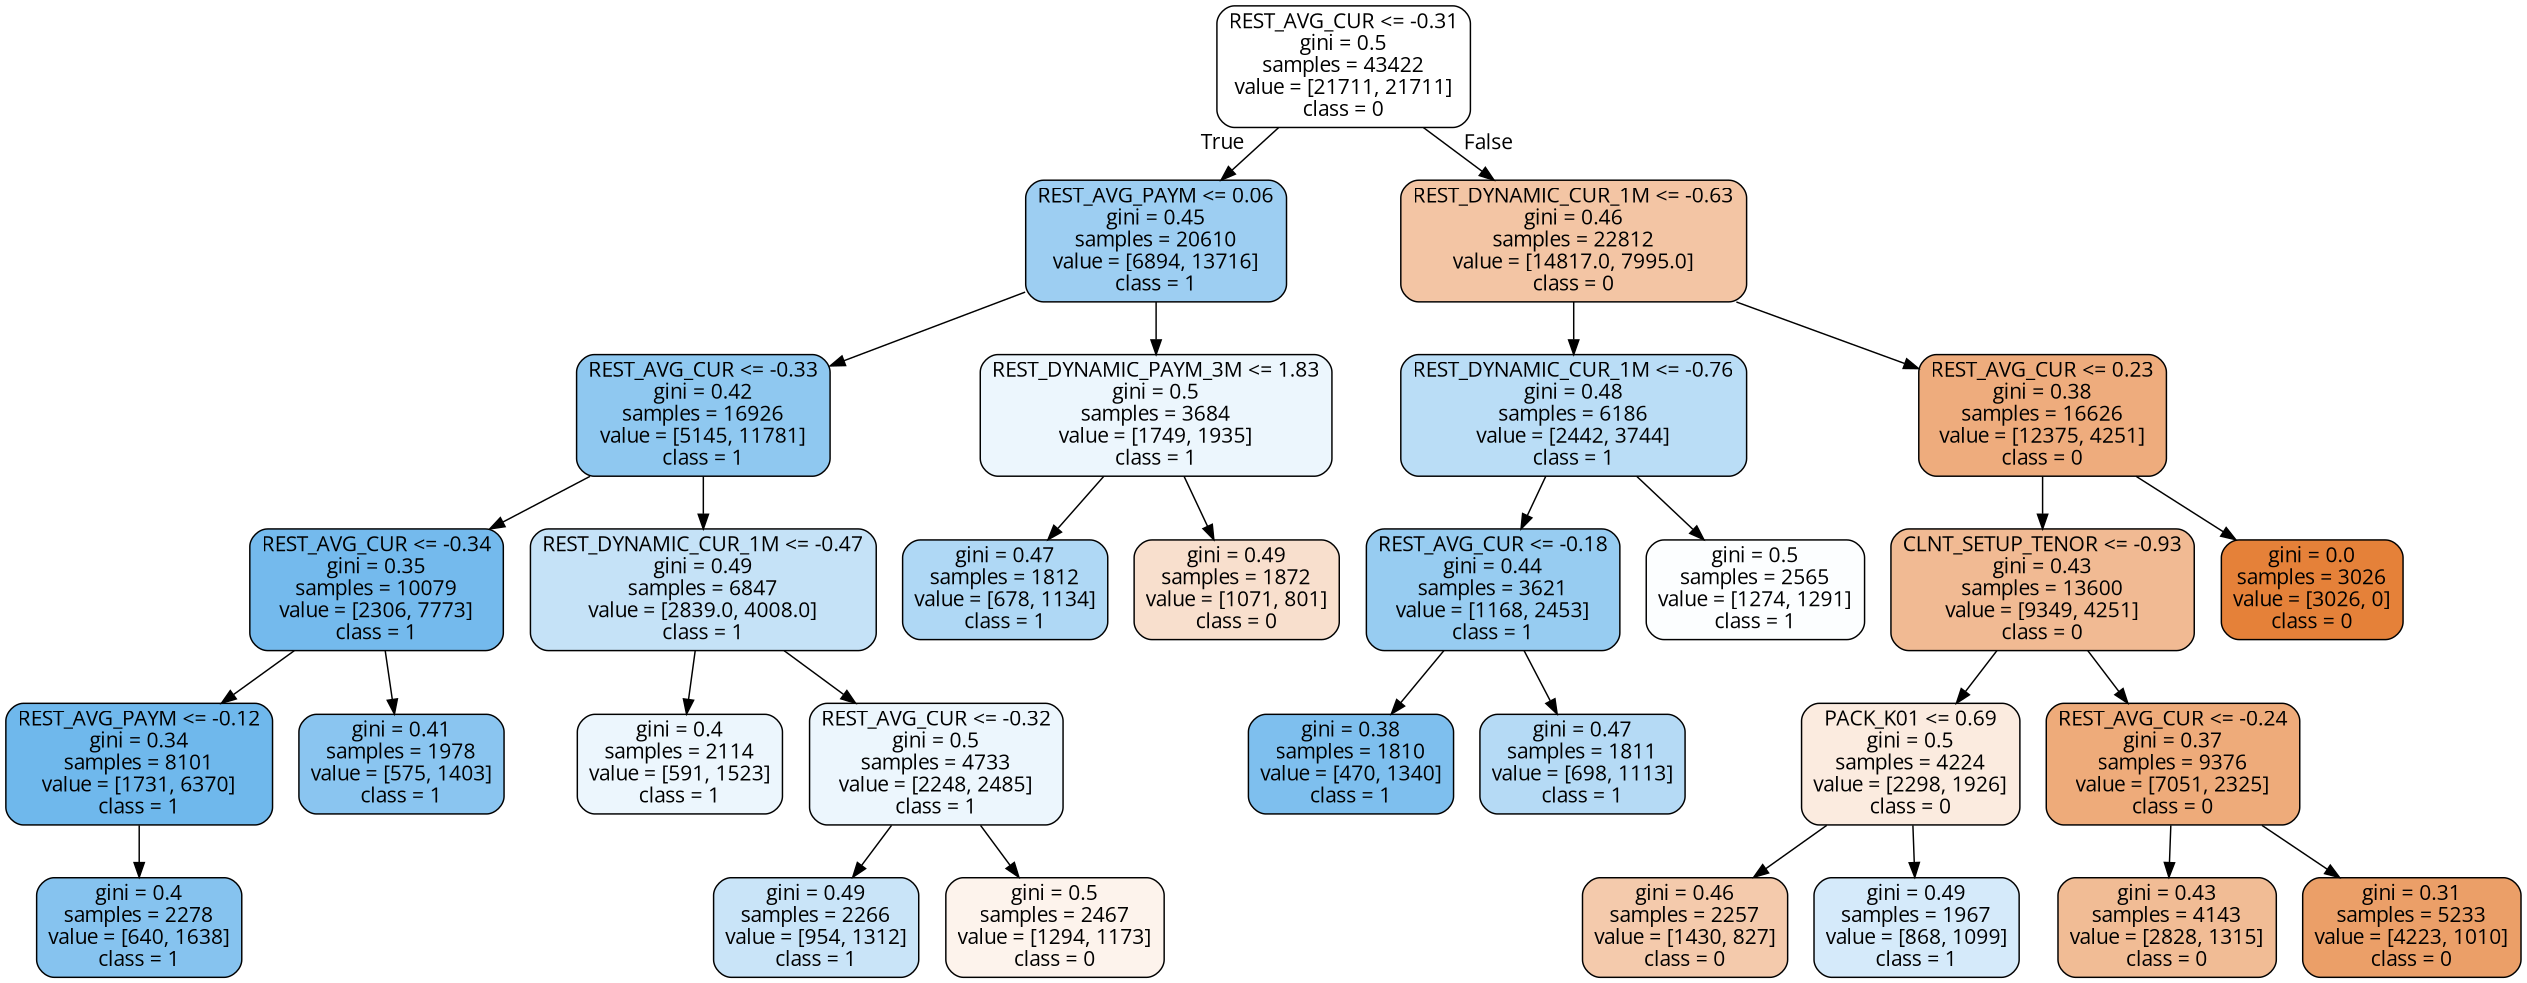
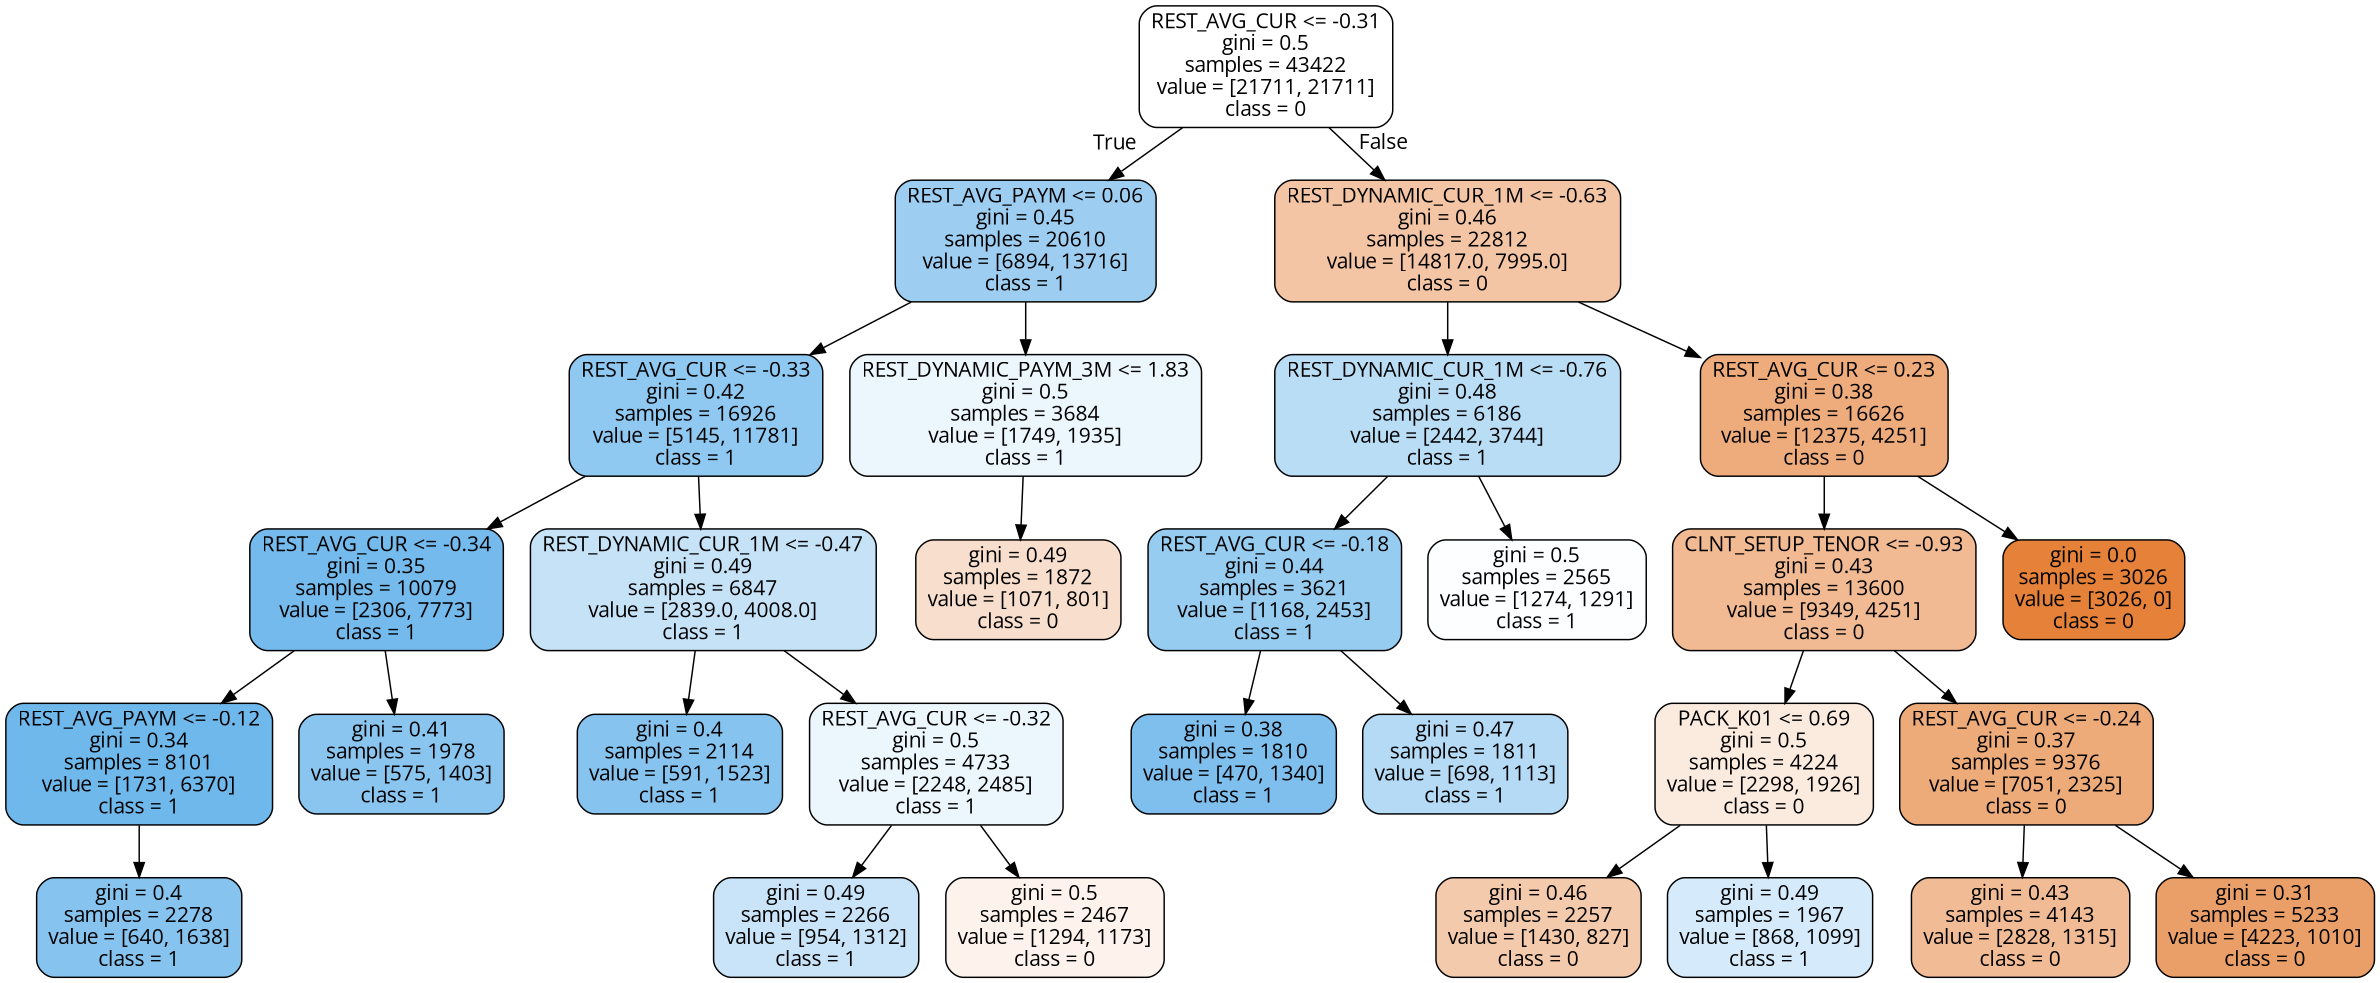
node "gini = 0.47 samples = 1812 value = [678, 1134] class = 1": removed
node "gini = 0.4 samples = 2114 value = [591, 1523] class = 1": fillcolor #ecf6fd -> #86c3ef
